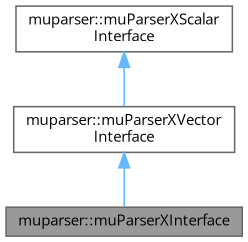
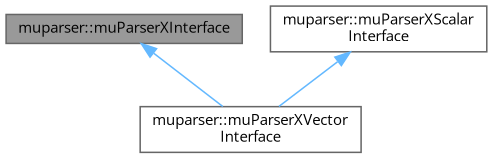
edge "muparser::muParserXInterface" -> "muparser::muParserXVector Interface": reversed
